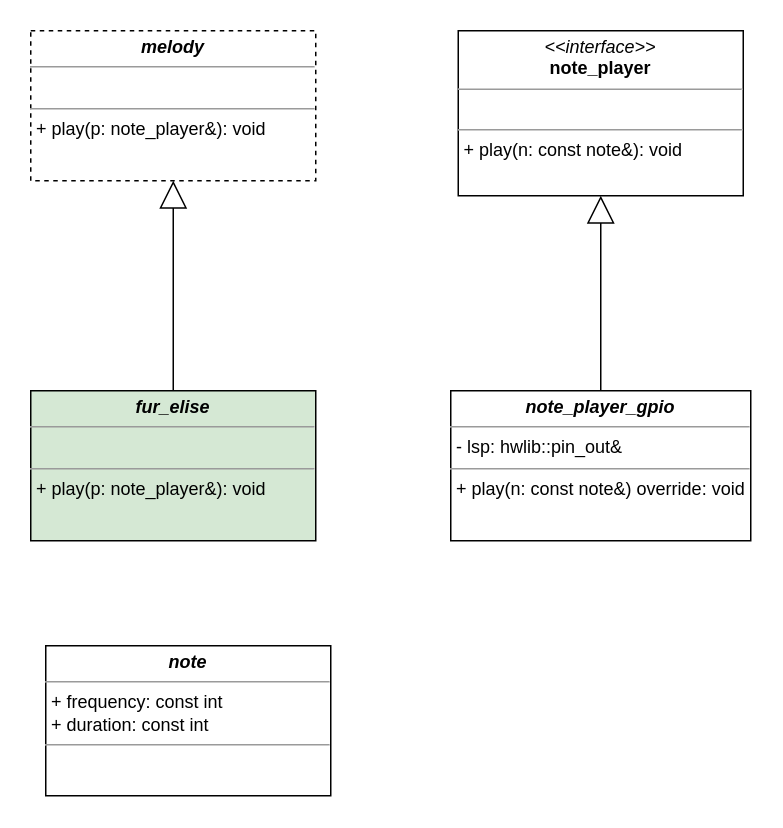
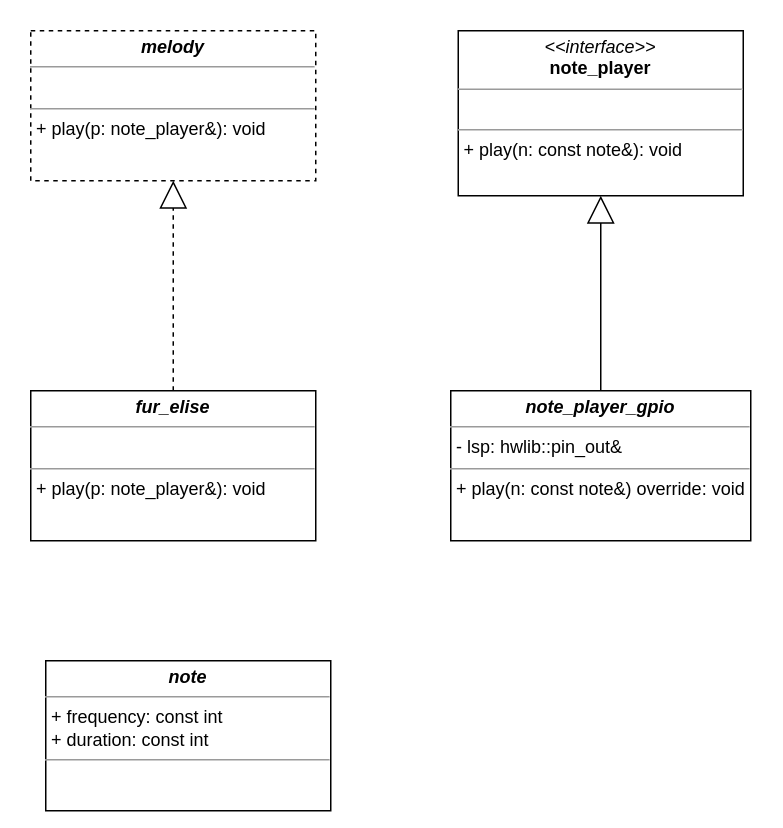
edge "fur_elise + play(p: note_player&): void" -> "melody + play(p: note_player&): void": style solid -> dashed
node "fur_elise + play(p: note_player&): void": fillcolor #d5e8d4 -> #ffffff
node "note + frequency: const int + duration: const int": moved (188, 721) -> (188, 736)
